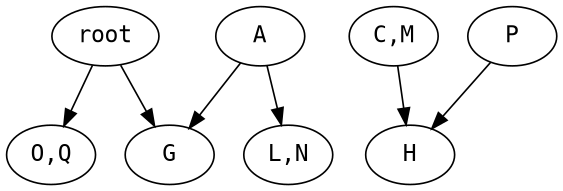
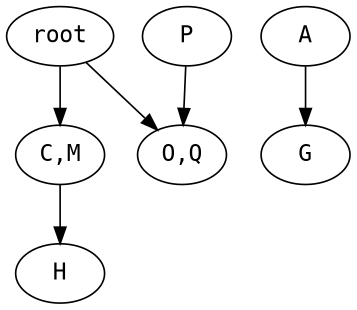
edge "root" -> "G": now "root" -> "C,M"
edge "P" -> "H": now "P" -> "O,Q"
node "L,N": removed
